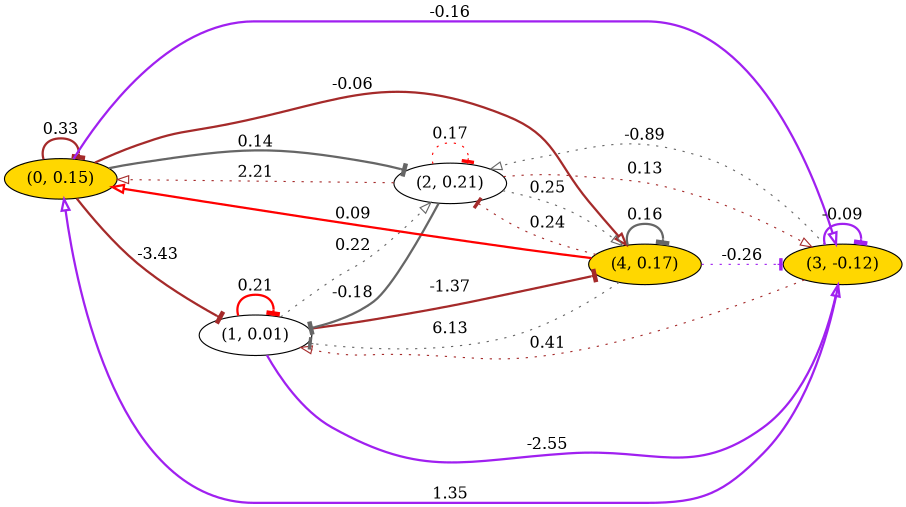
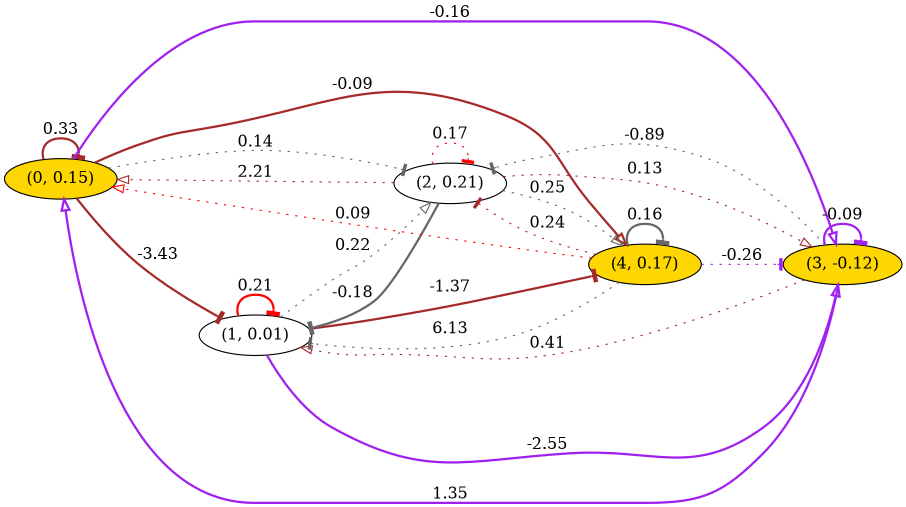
edge "(0, 0.15)" -> "(4, 0.17)": label "-0.06" -> "-0.09"
edge "(0, 0.15)" -> "(2, 0.21)": style bold -> dotted
edge "(3, -0.12)" -> "(2, 0.21)": arrowhead onormal -> tee
edge "(4, 0.17)" -> "(0, 0.15)": style bold -> dotted
